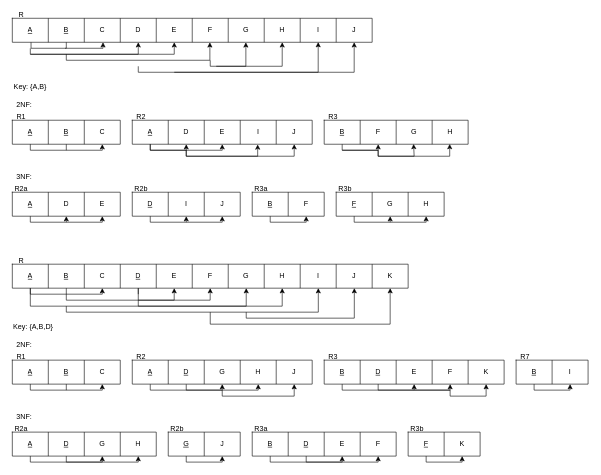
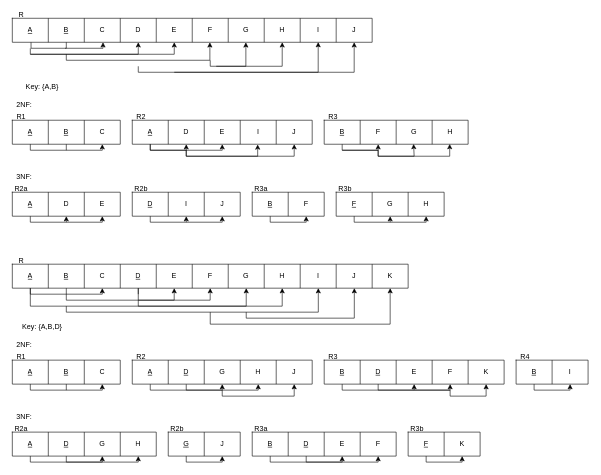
node "Key: {A,B}": moved (30, 87) -> (42, 87)
node "Key: {A,B,D}": moved (33, 327) -> (42, 327)
node "R7": label "R7" -> "R4"
